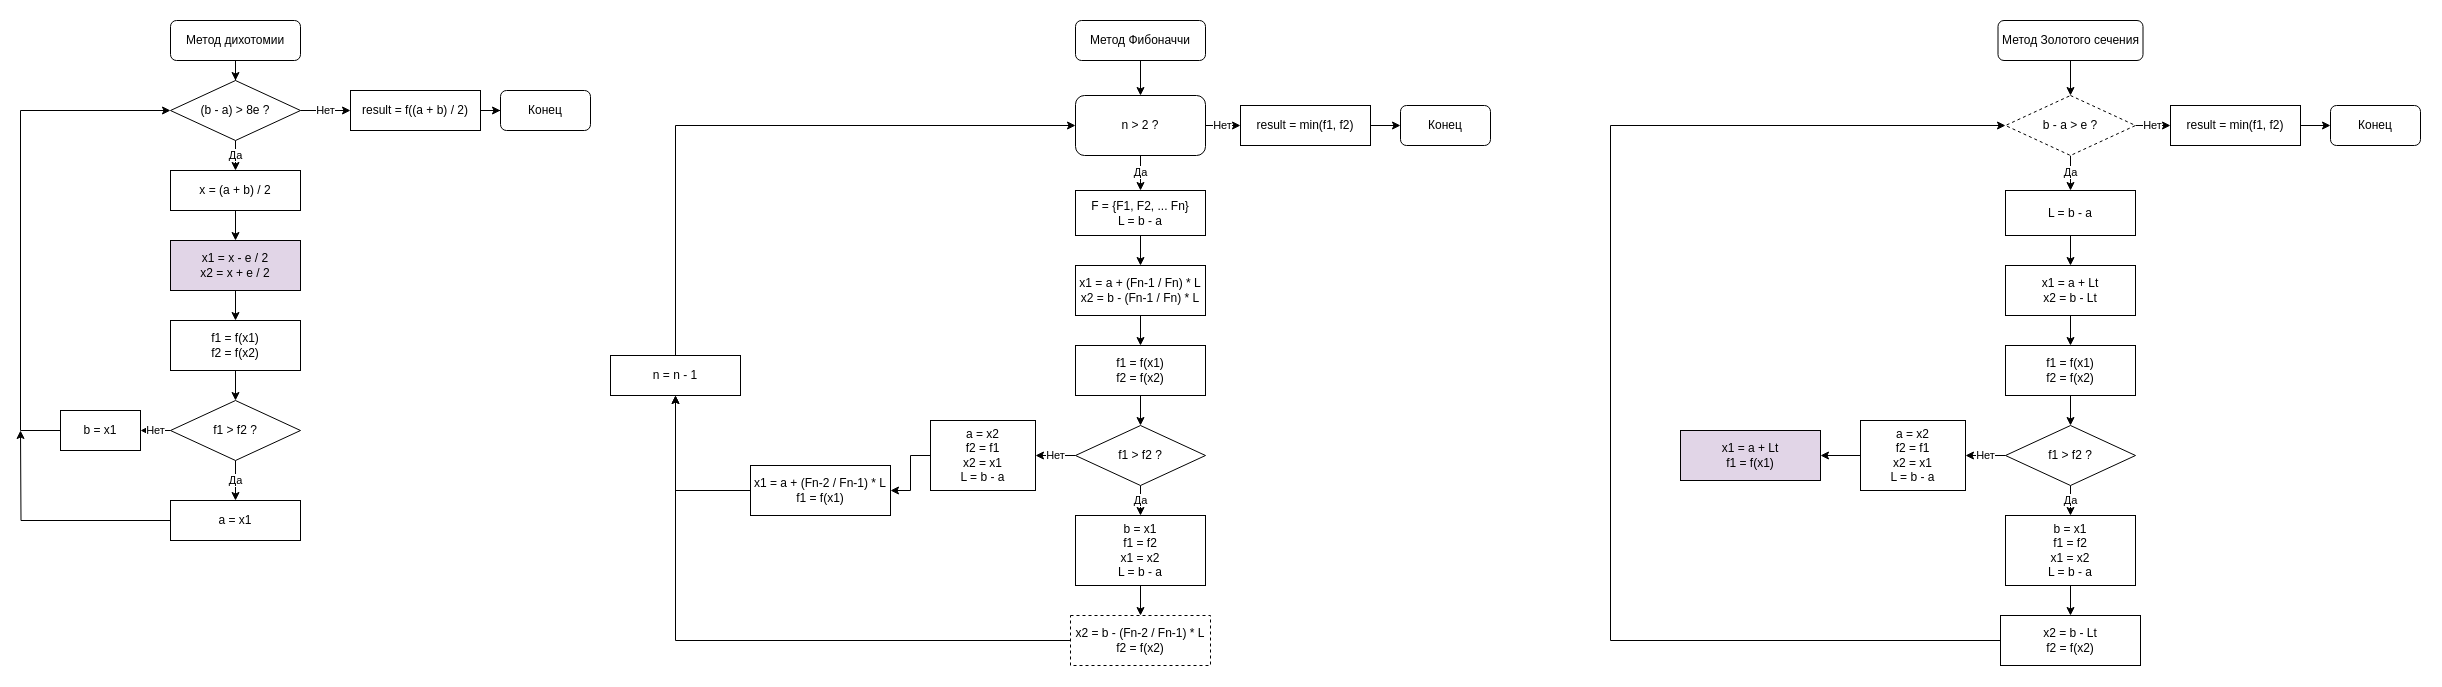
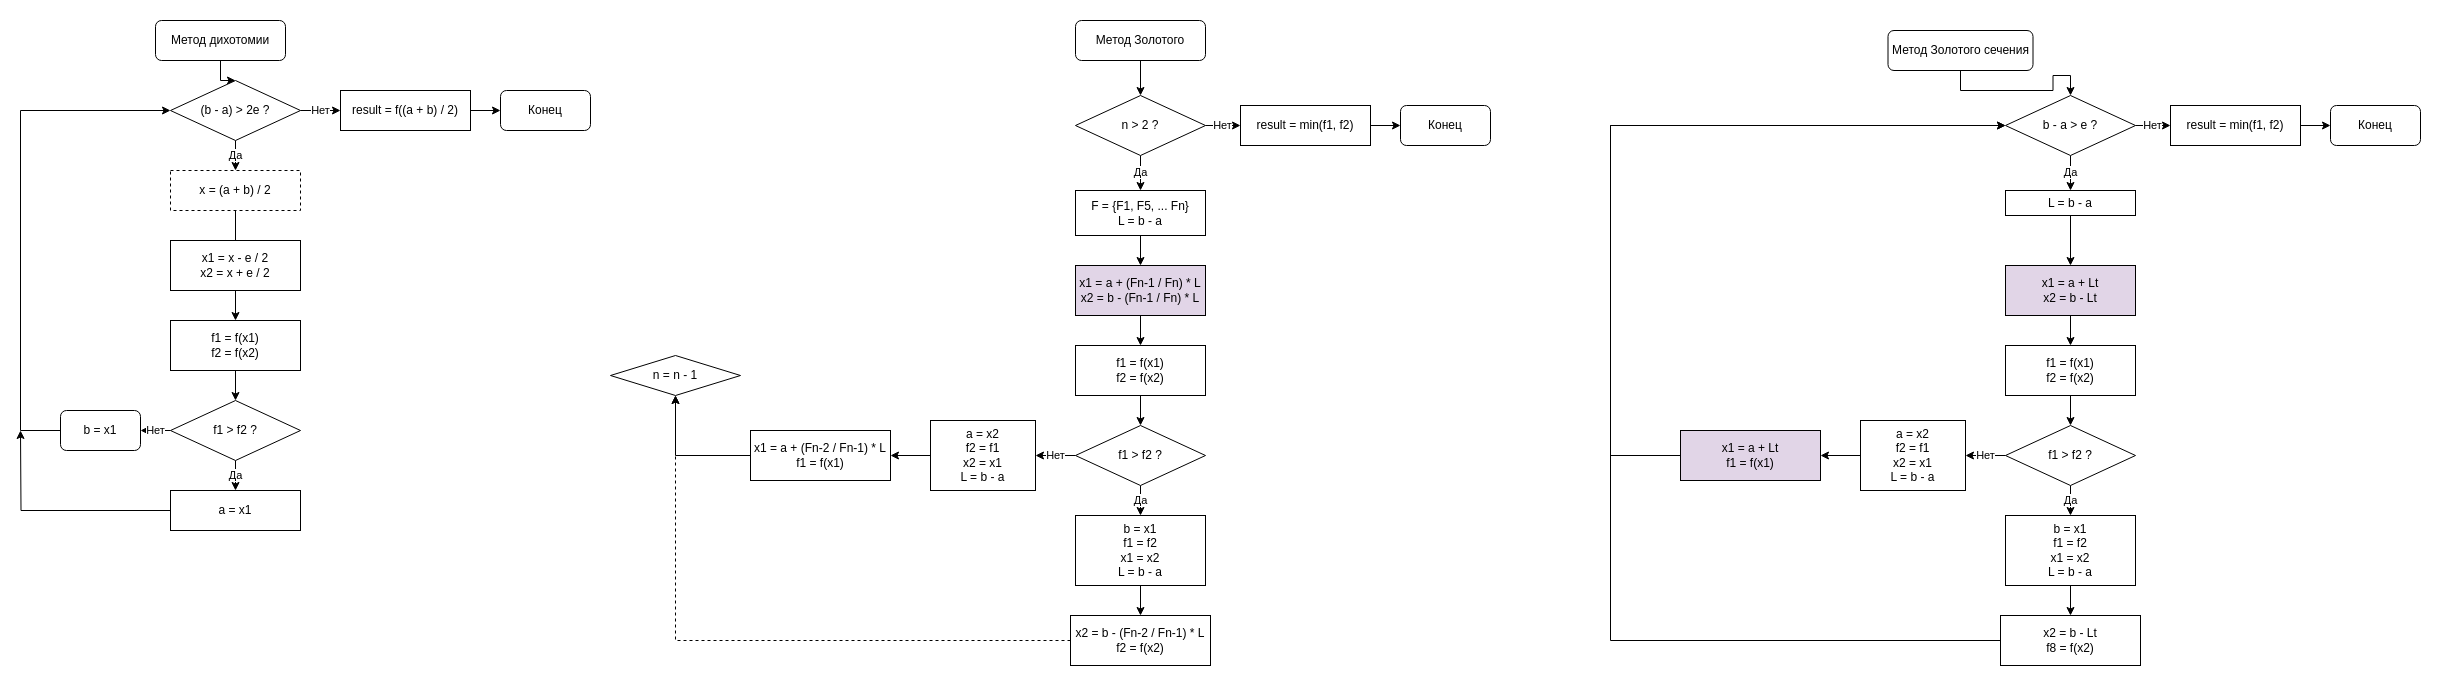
node "Метод дихотомии": moved (236, 41) -> (221, 41)
node "Метод Фибоначчи": label "Метод Фибоначчи" -> "Метод Золотого"
node "Метод Золотого сечения": moved (2071, 41) -> (1961, 51)
node "(b - a) > 8e ?": label "(b - a) > 8e ?" -> "(b - a) > 2e ?"
node "result = f((a + b) / 2)": moved (416, 111) -> (406, 111)
edge "n = n - 1" -> "n > 2 ?": removed
node "n > 2 ?": shape rounded rectangle -> diamond
node "b - a > e ?": style dashed -> solid
node "x = (a + b) / 2": style solid -> dashed
node "L = b - a": size 130x45 -> 130x25
node "F = {F1, F2, ... Fn} L = b - a": label "F = {F1, F2, ... Fn} L = b - a" -> "F = {F1, F5, ... Fn} L = b - a"
edge "x = (a + b) / 2" -> "x1 = x - e / 2 x2 = x + e / 2": arrowhead classic -> none
node "x1 = x - e / 2 x2 = x + e / 2": fillcolor #e1d5e7 -> #ffffff
node "x1 = a + (Fn-1 / Fn) * L x2 = b - (Fn-1 / Fn) * L": fillcolor #ffffff -> #e1d5e7
node "x1 = a + Lt x2 = b - Lt": fillcolor #ffffff -> #e1d5e7
node "n = n - 1": shape rectangle -> diamond
node "b = x1": shape rectangle -> rounded rectangle
edge "x1 = a + Lt f1 = f(x1)" -> "b - a > e ?": added
node "x1 = a + (Fn-2 / Fn-1) * L f1 = f(x1)": moved (821, 491) -> (821, 456)
node "a = x1": moved (236, 521) -> (236, 511)
edge "x2 = b - (Fn-2 / Fn-1) * L f2 = f(x2)" -> "n = n - 1": style solid -> dashed
node "x2 = b - (Fn-2 / Fn-1) * L f2 = f(x2)": style dashed -> solid
node "x2 = b - Lt f2 = f(x2)": label "x2 = b - Lt f2 = f(x2)" -> "x2 = b - Lt f8 = f(x2)"
